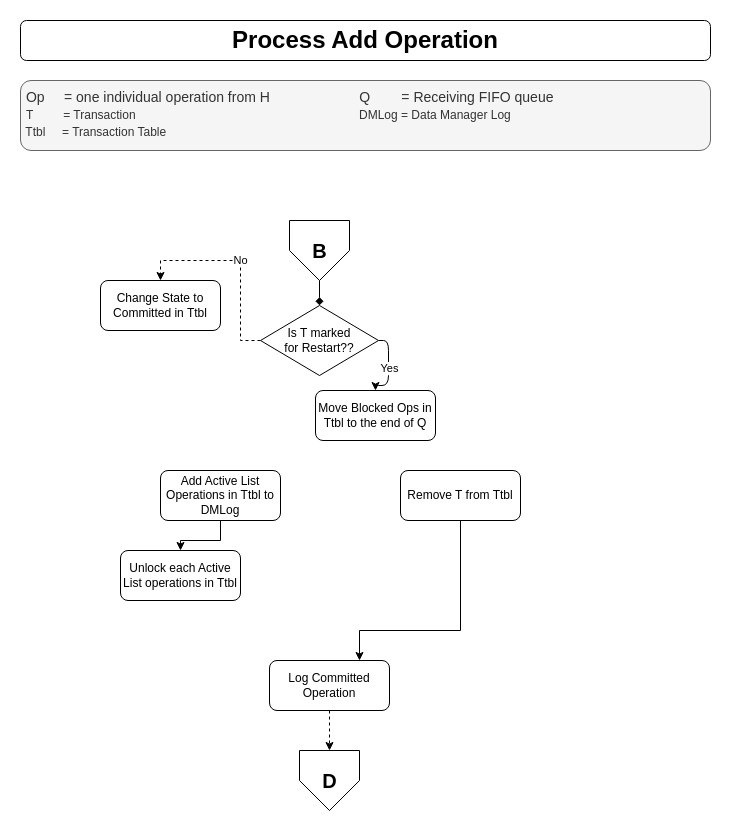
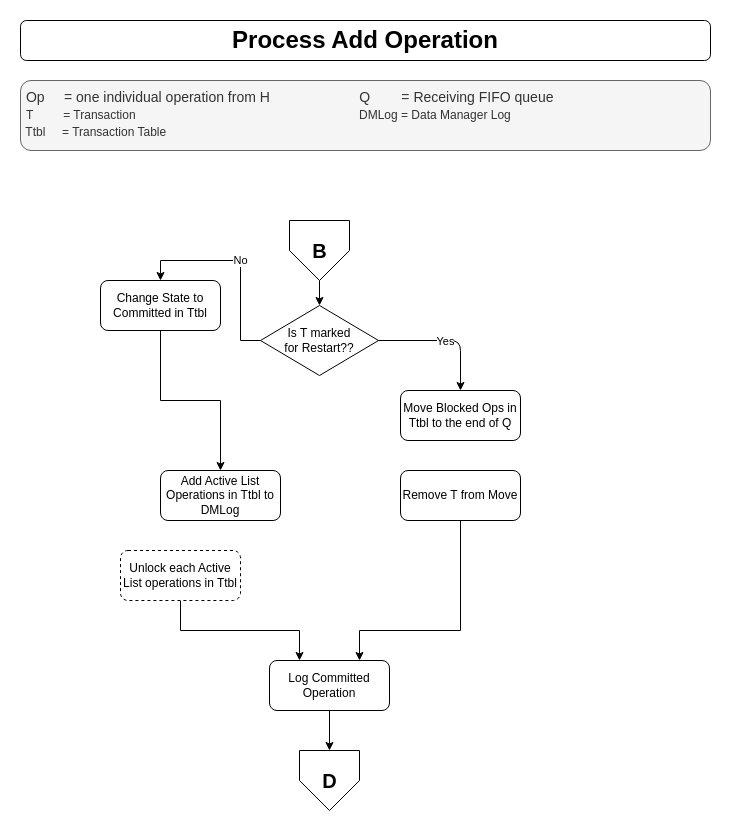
edge "B" -> "Is T marked for Restart??": arrowhead diamond -> classic
edge "Is T marked for Restart??" -> "Change State to Committed in Ttbl": style dashed -> solid
edge "Change State to Committed in Ttbl" -> "Add Active List Operations in Ttbl to DMLog": added
node "Move Blocked Ops in Ttbl to the end of Q": moved (376, 416) -> (461, 416)
node "Remove T from Ttbl": label "Remove T from Ttbl" -> "Remove T from Move"
edge "Add Active List Operations in Ttbl to DMLog" -> "Unlock each Active List operations in Ttbl": removed
node "Unlock each Active List operations in Ttbl": style solid -> dashed
edge "Unlock each Active List operations in Ttbl" -> "Log Committed Operation": added
edge "Log Committed Operation" -> "D": style dashed -> solid
